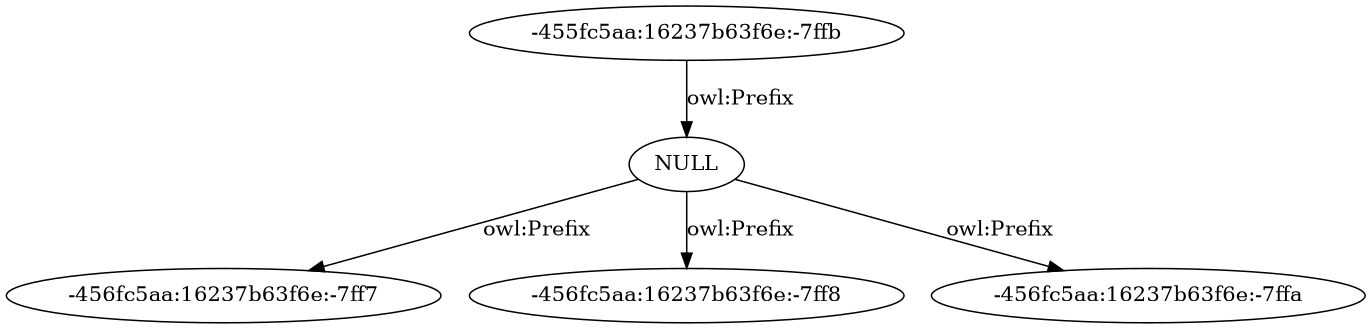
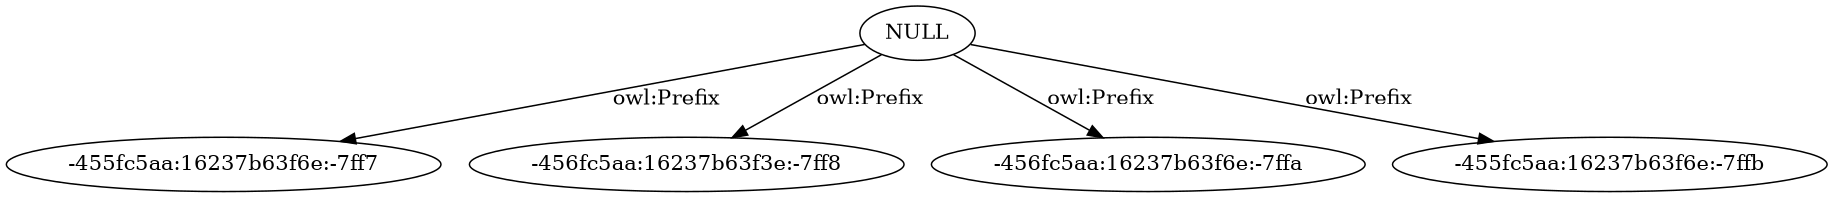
edge "-455fc5aa:16237b63f6e:-7ffb" -> "NULL": reversed
node "-456fc5aa:16237b63f6e:-7ff7": label "-456fc5aa:16237b63f6e:-7ff7" -> "-455fc5aa:16237b63f6e:-7ff7"
node "-456fc5aa:16237b63f6e:-7ff8": label "-456fc5aa:16237b63f6e:-7ff8" -> "-456fc5aa:16237b63f3e:-7ff8"
